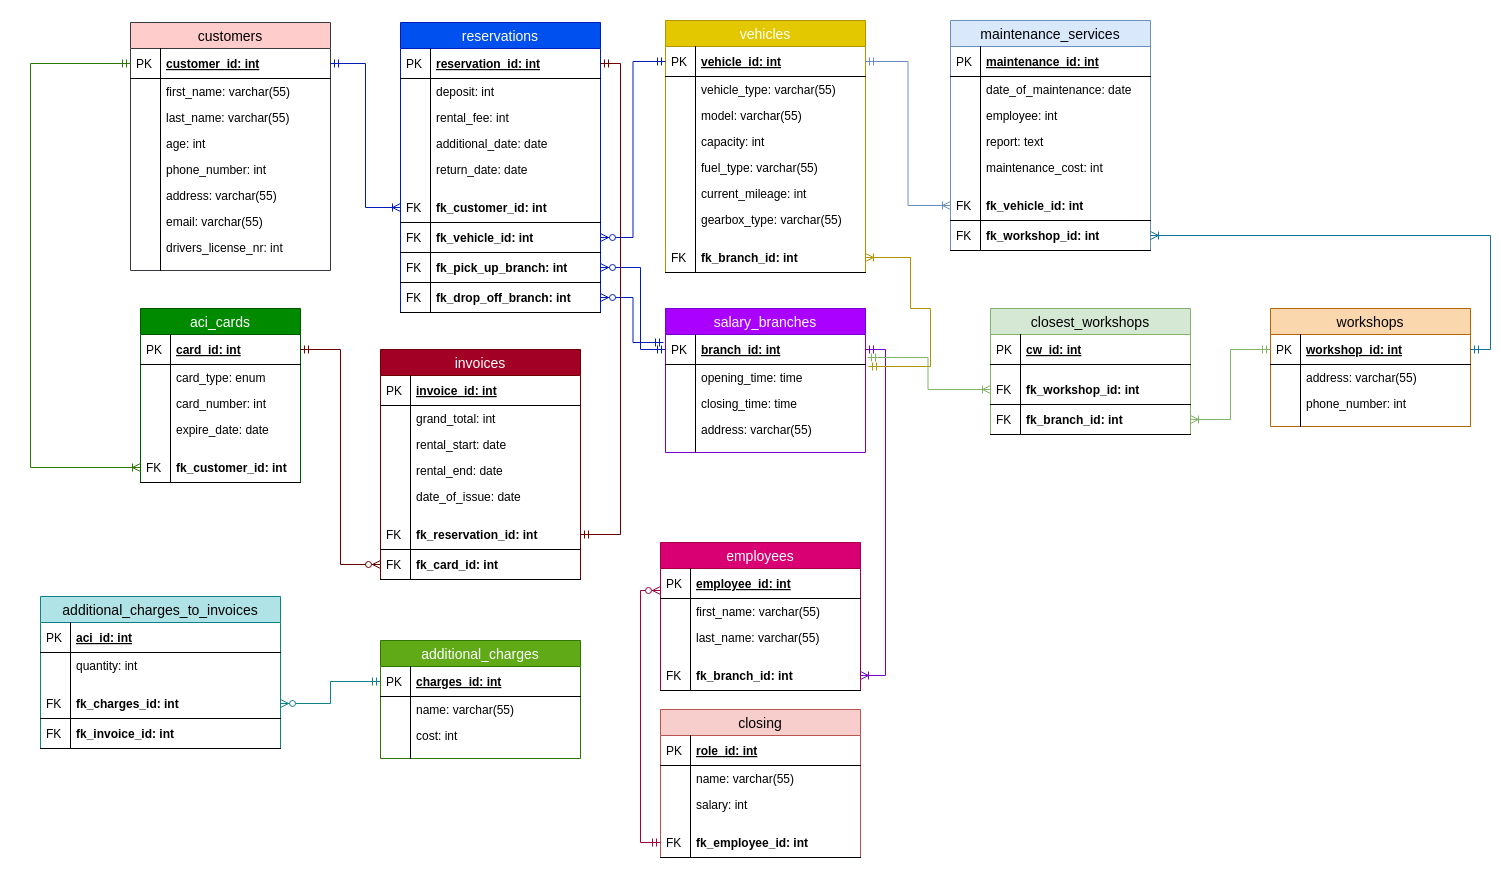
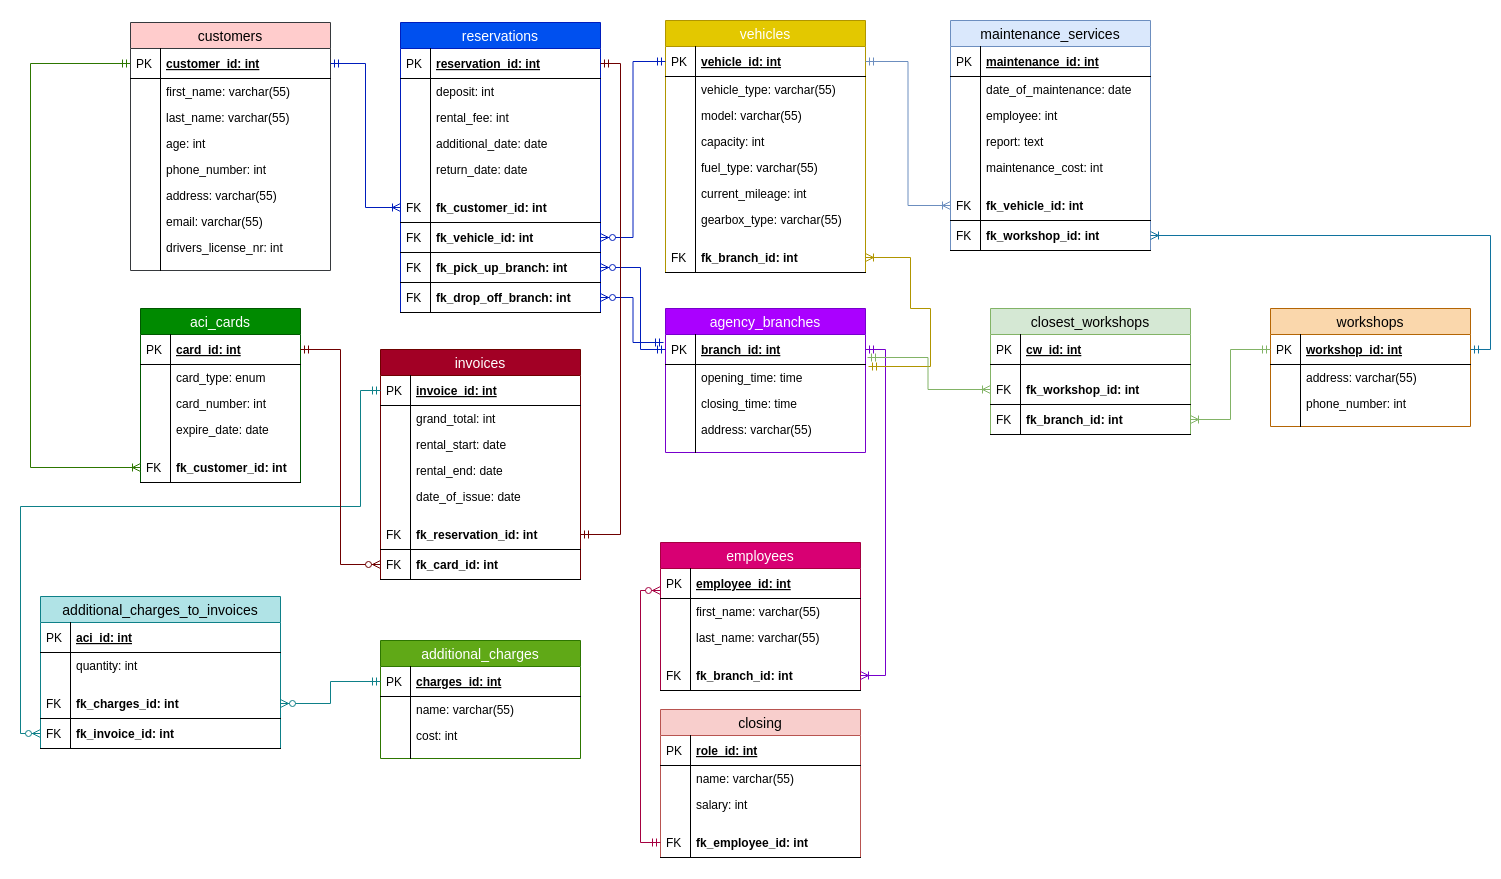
node "salary_branches": label "salary_branches" -> "agency_branches"
edge "invoice_id: int" -- "fk_invoice_id: int": added
